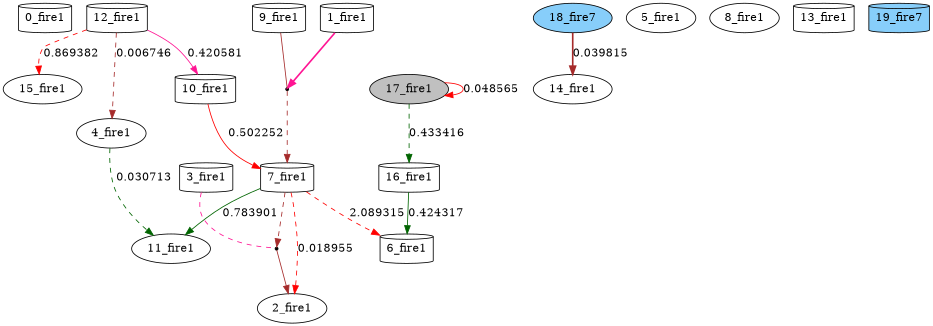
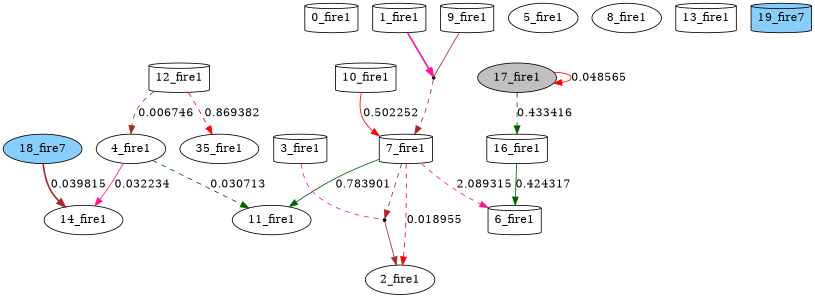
edge "12_fire1" -> "10_fire1": removed, label "0.420581"
node "15_fire1": label "15_fire1" -> "35_fire1"
edge "4_fire1" -> "14_fire1": added, label "0.032234"
edge "7_fire1" -> "6_fire1": color red -> deeppink
